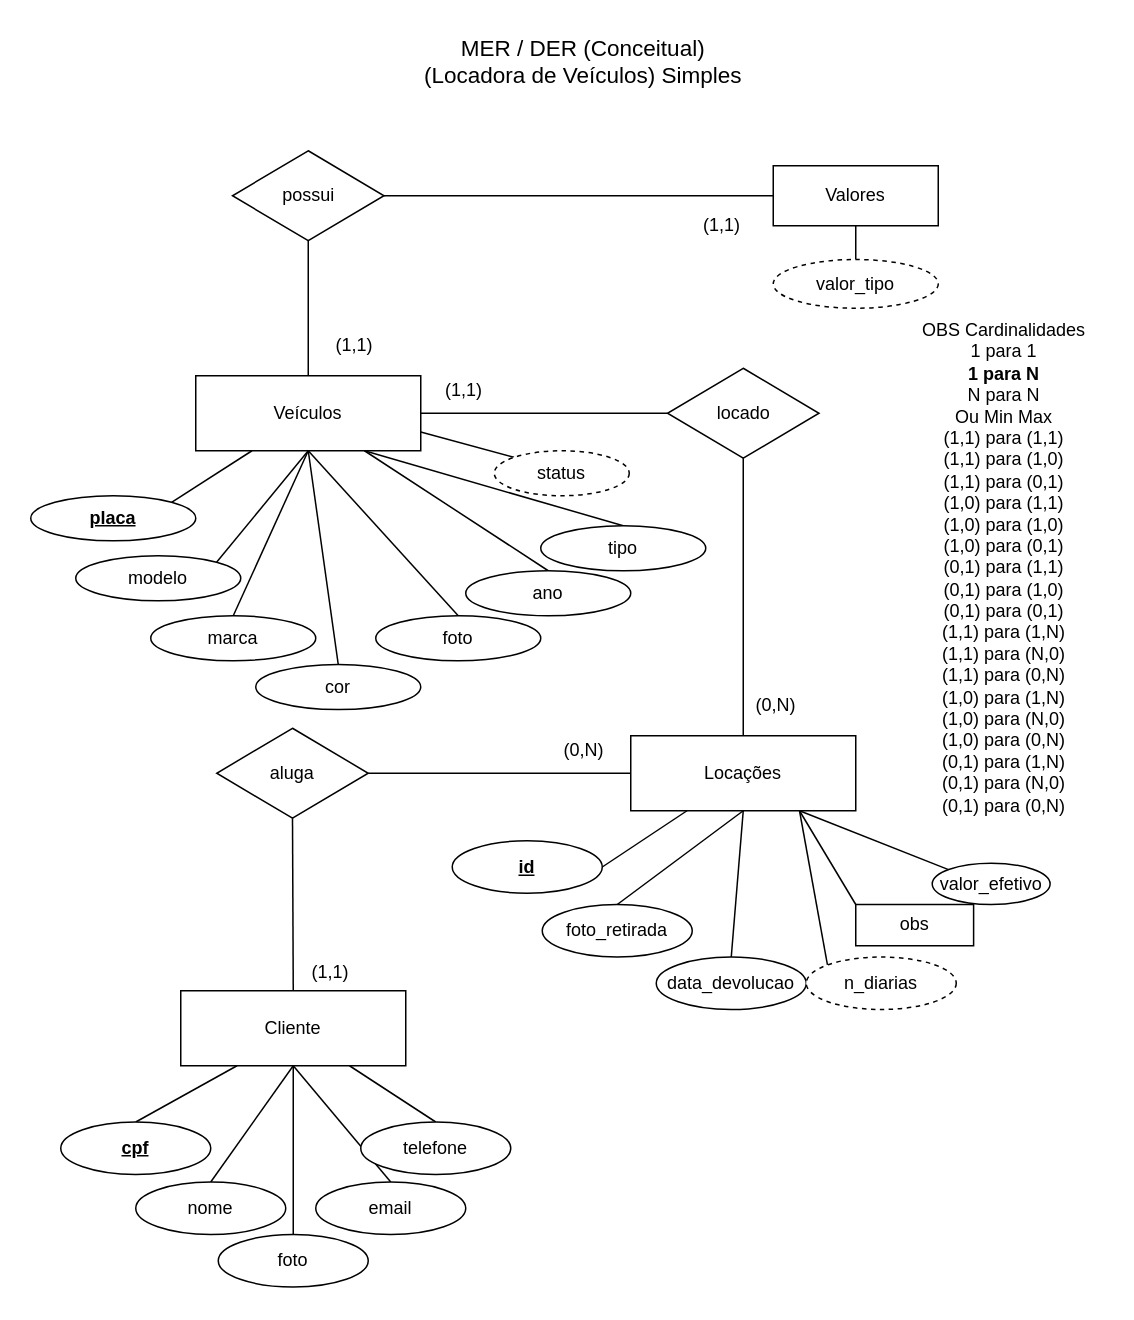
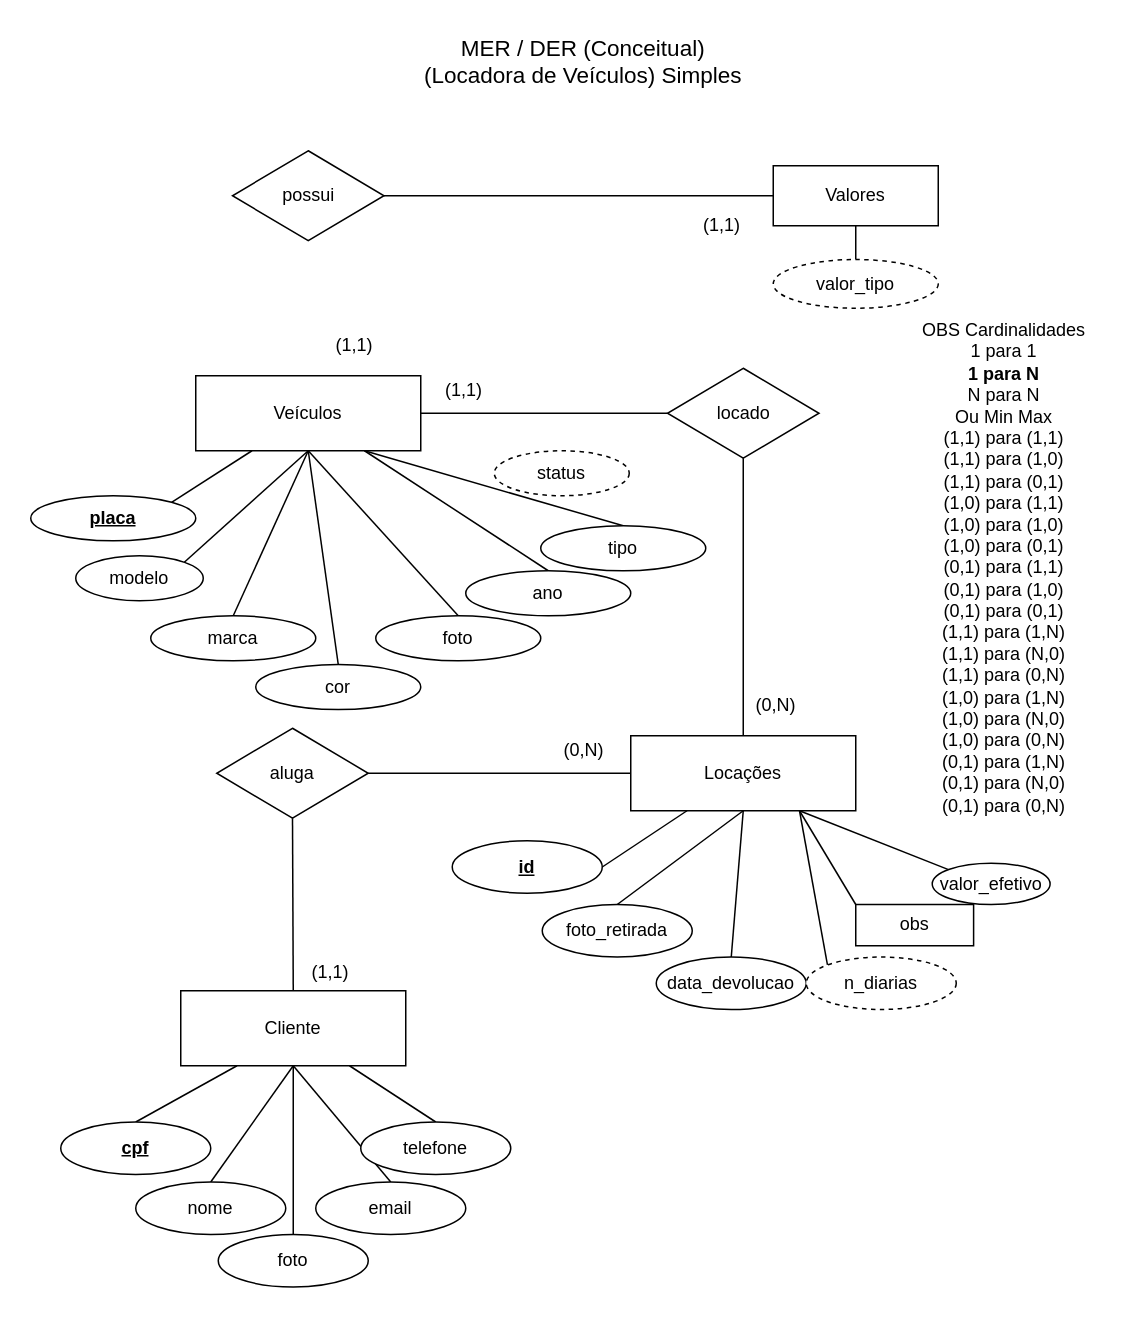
edge "possui" -- "Veículos": removed
edge "Veículos" -- "status": removed
node "modelo": size 165x45 -> 128x45
